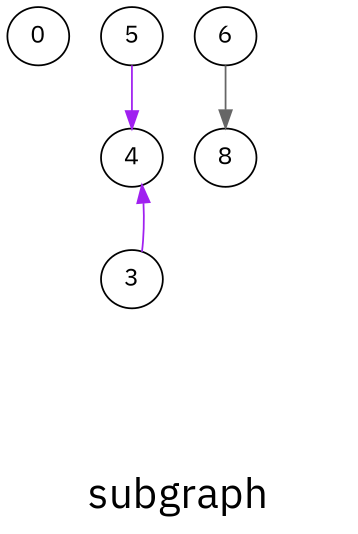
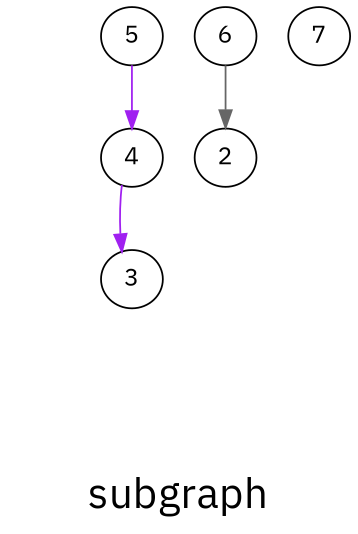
node "0": removed
node "7": added
node "8": label "8" -> "2"
edge "3" -> "4": reversed
